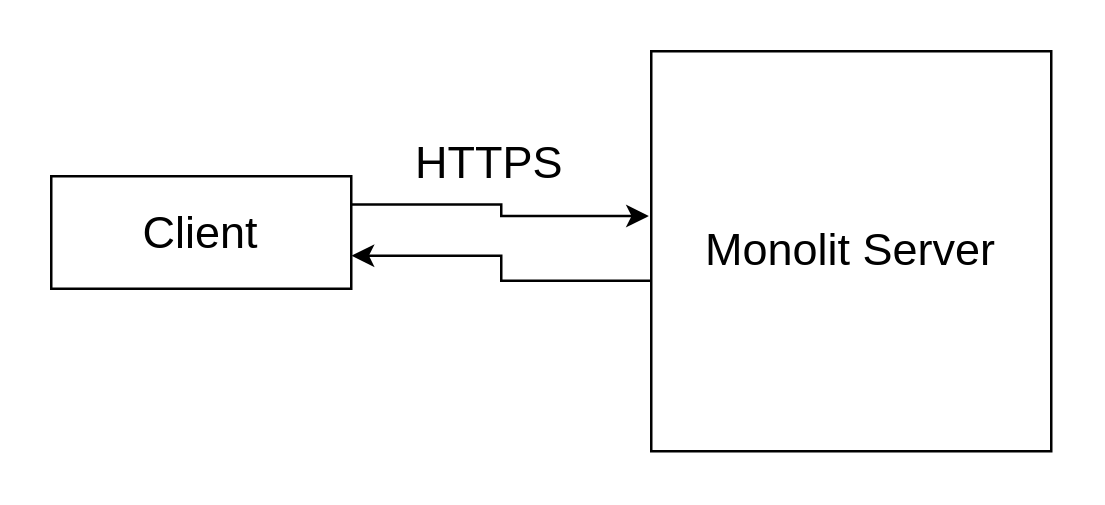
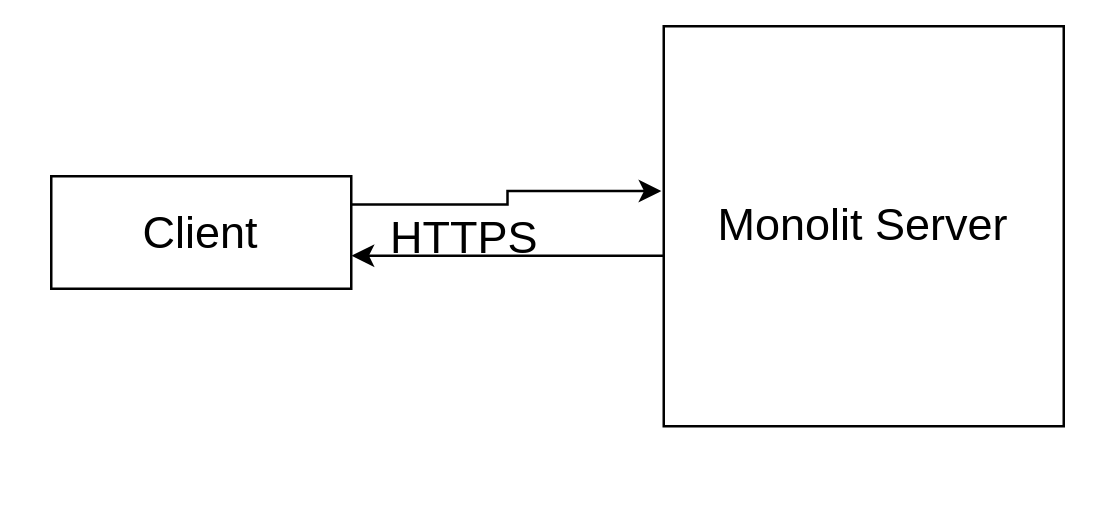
node "HTTPS": moved (489, 164) -> (464, 239)
node "Monolit Server": moved (851, 251) -> (864, 226)
